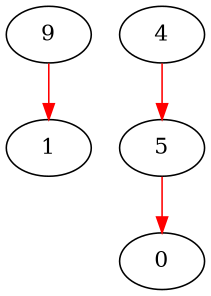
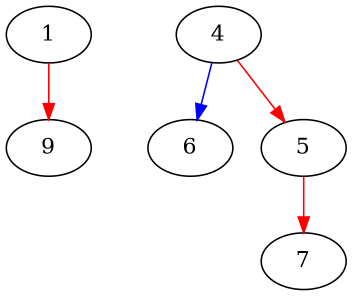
edge "9" -> "1": reversed
node "6": added
node "0": label "0" -> "7"
